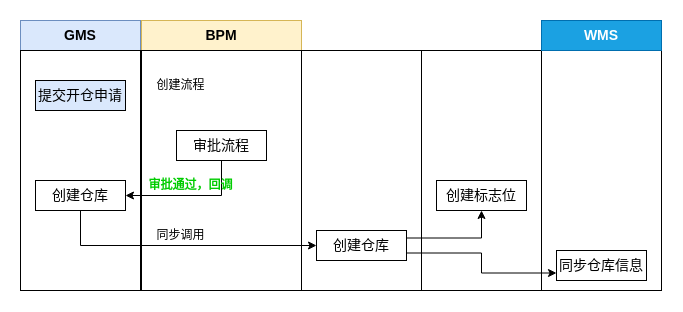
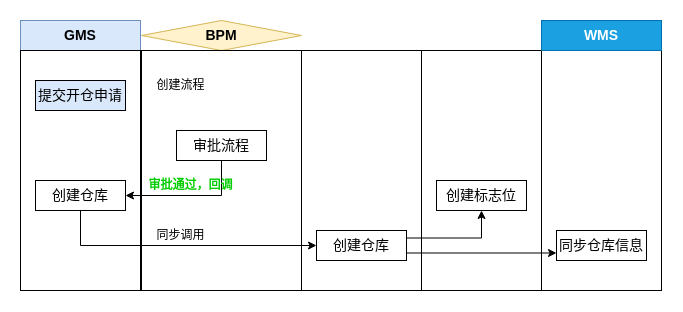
node "BPM": shape rectangle -> diamond
node "同步仓库信息": moved (602, 266) -> (602, 246)
